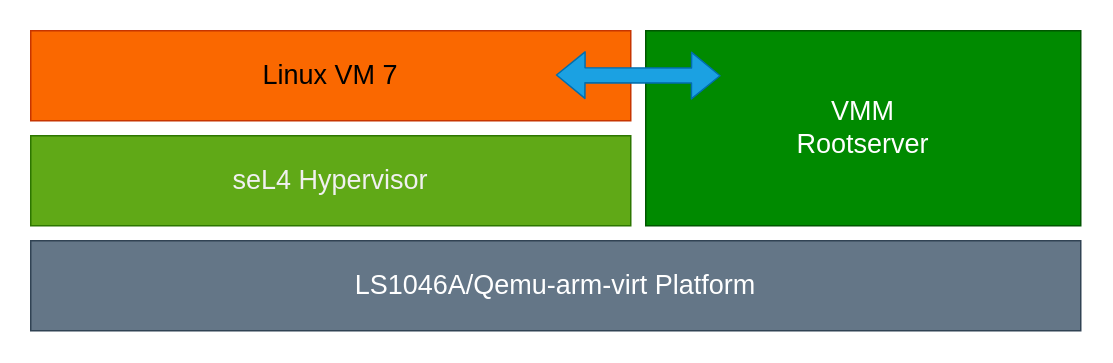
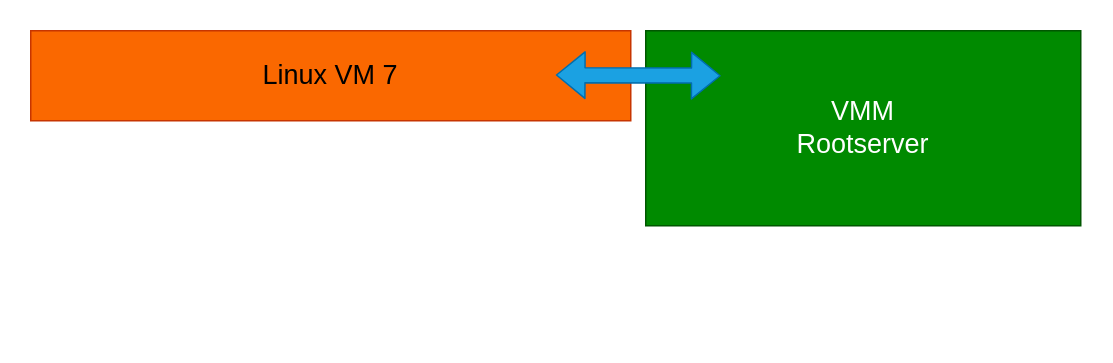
node "seL4 Hypervisor": removed
node "LS1046A/Qemu-arm-virt Platform": removed
